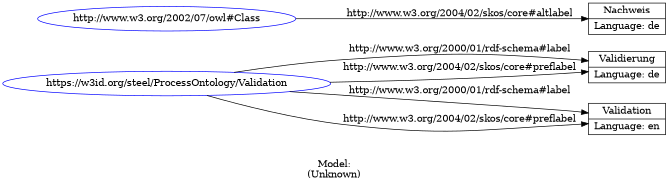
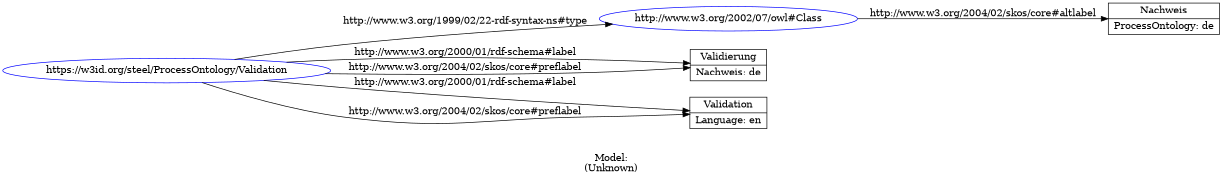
node "Nachweis": text "Language: de" -> "ProcessOntology: de"
edge "https://w3id.org/steel/ProcessOntology/Validation" -> "http://www.w3.org/2002/07/owl#Class": added, label "http://www.w3.org/1999/02/22-rdf-syntax-ns#type"
node "Validierung": text "Language: de" -> "Nachweis: de"
